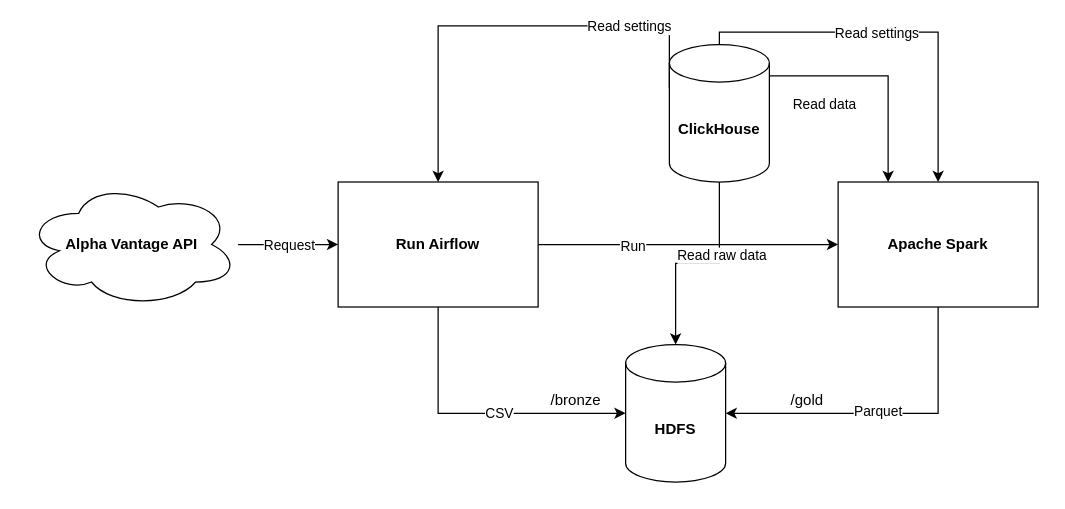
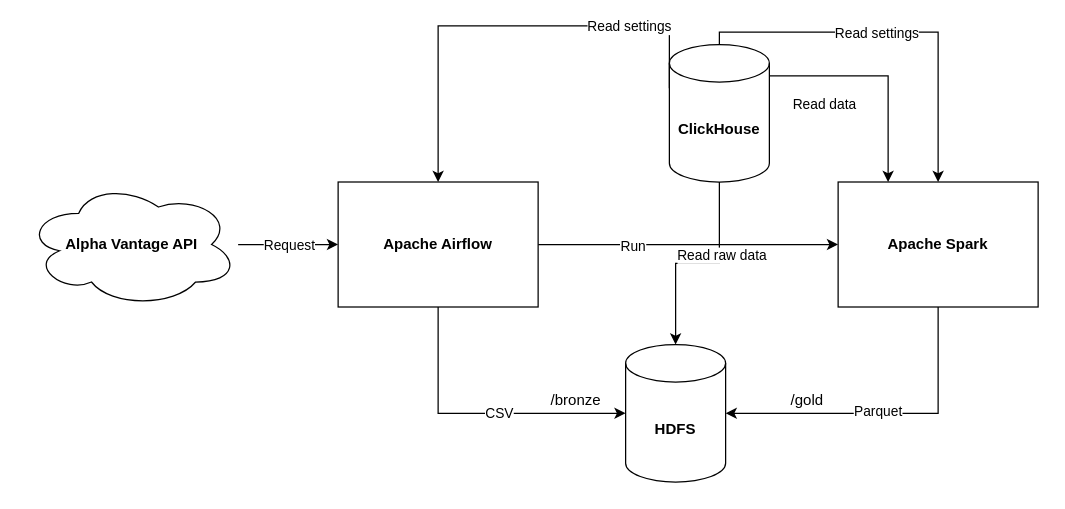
node "Run Airflow": label "Run Airflow" -> "Apache Airflow"
